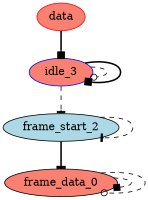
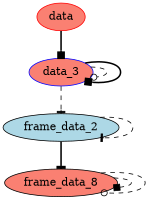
node "idle_3": label "idle_3" -> "data_3"
node "frame_start_2": label "frame_start_2" -> "frame_data_2"
node "frame_data_0": label "frame_data_0" -> "frame_data_8"
